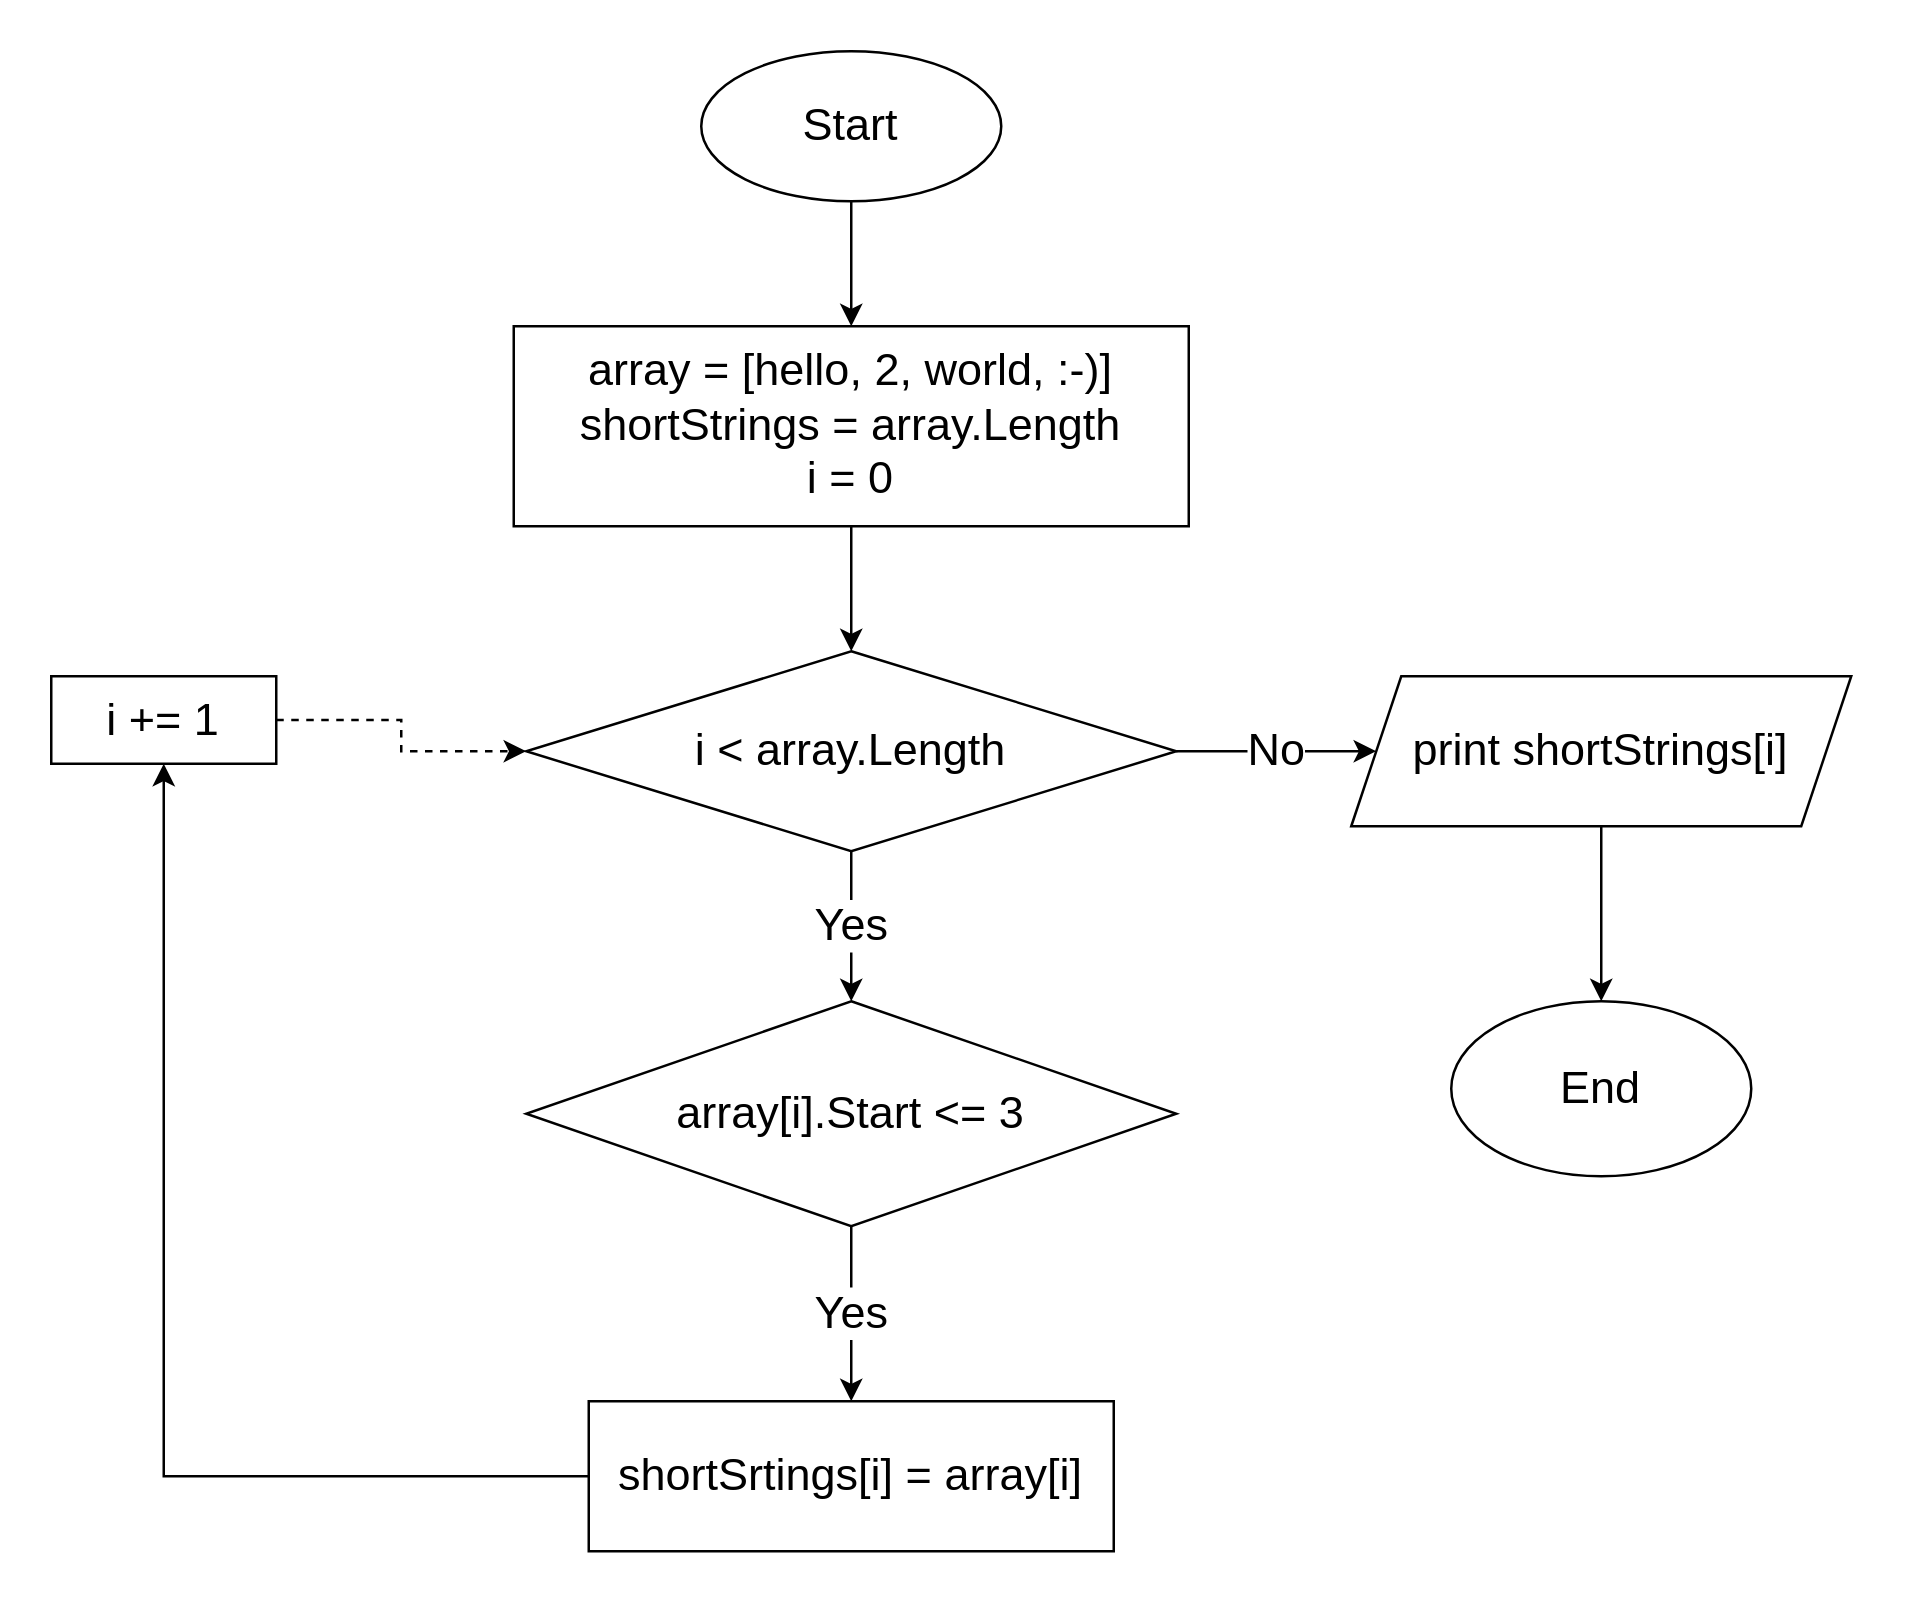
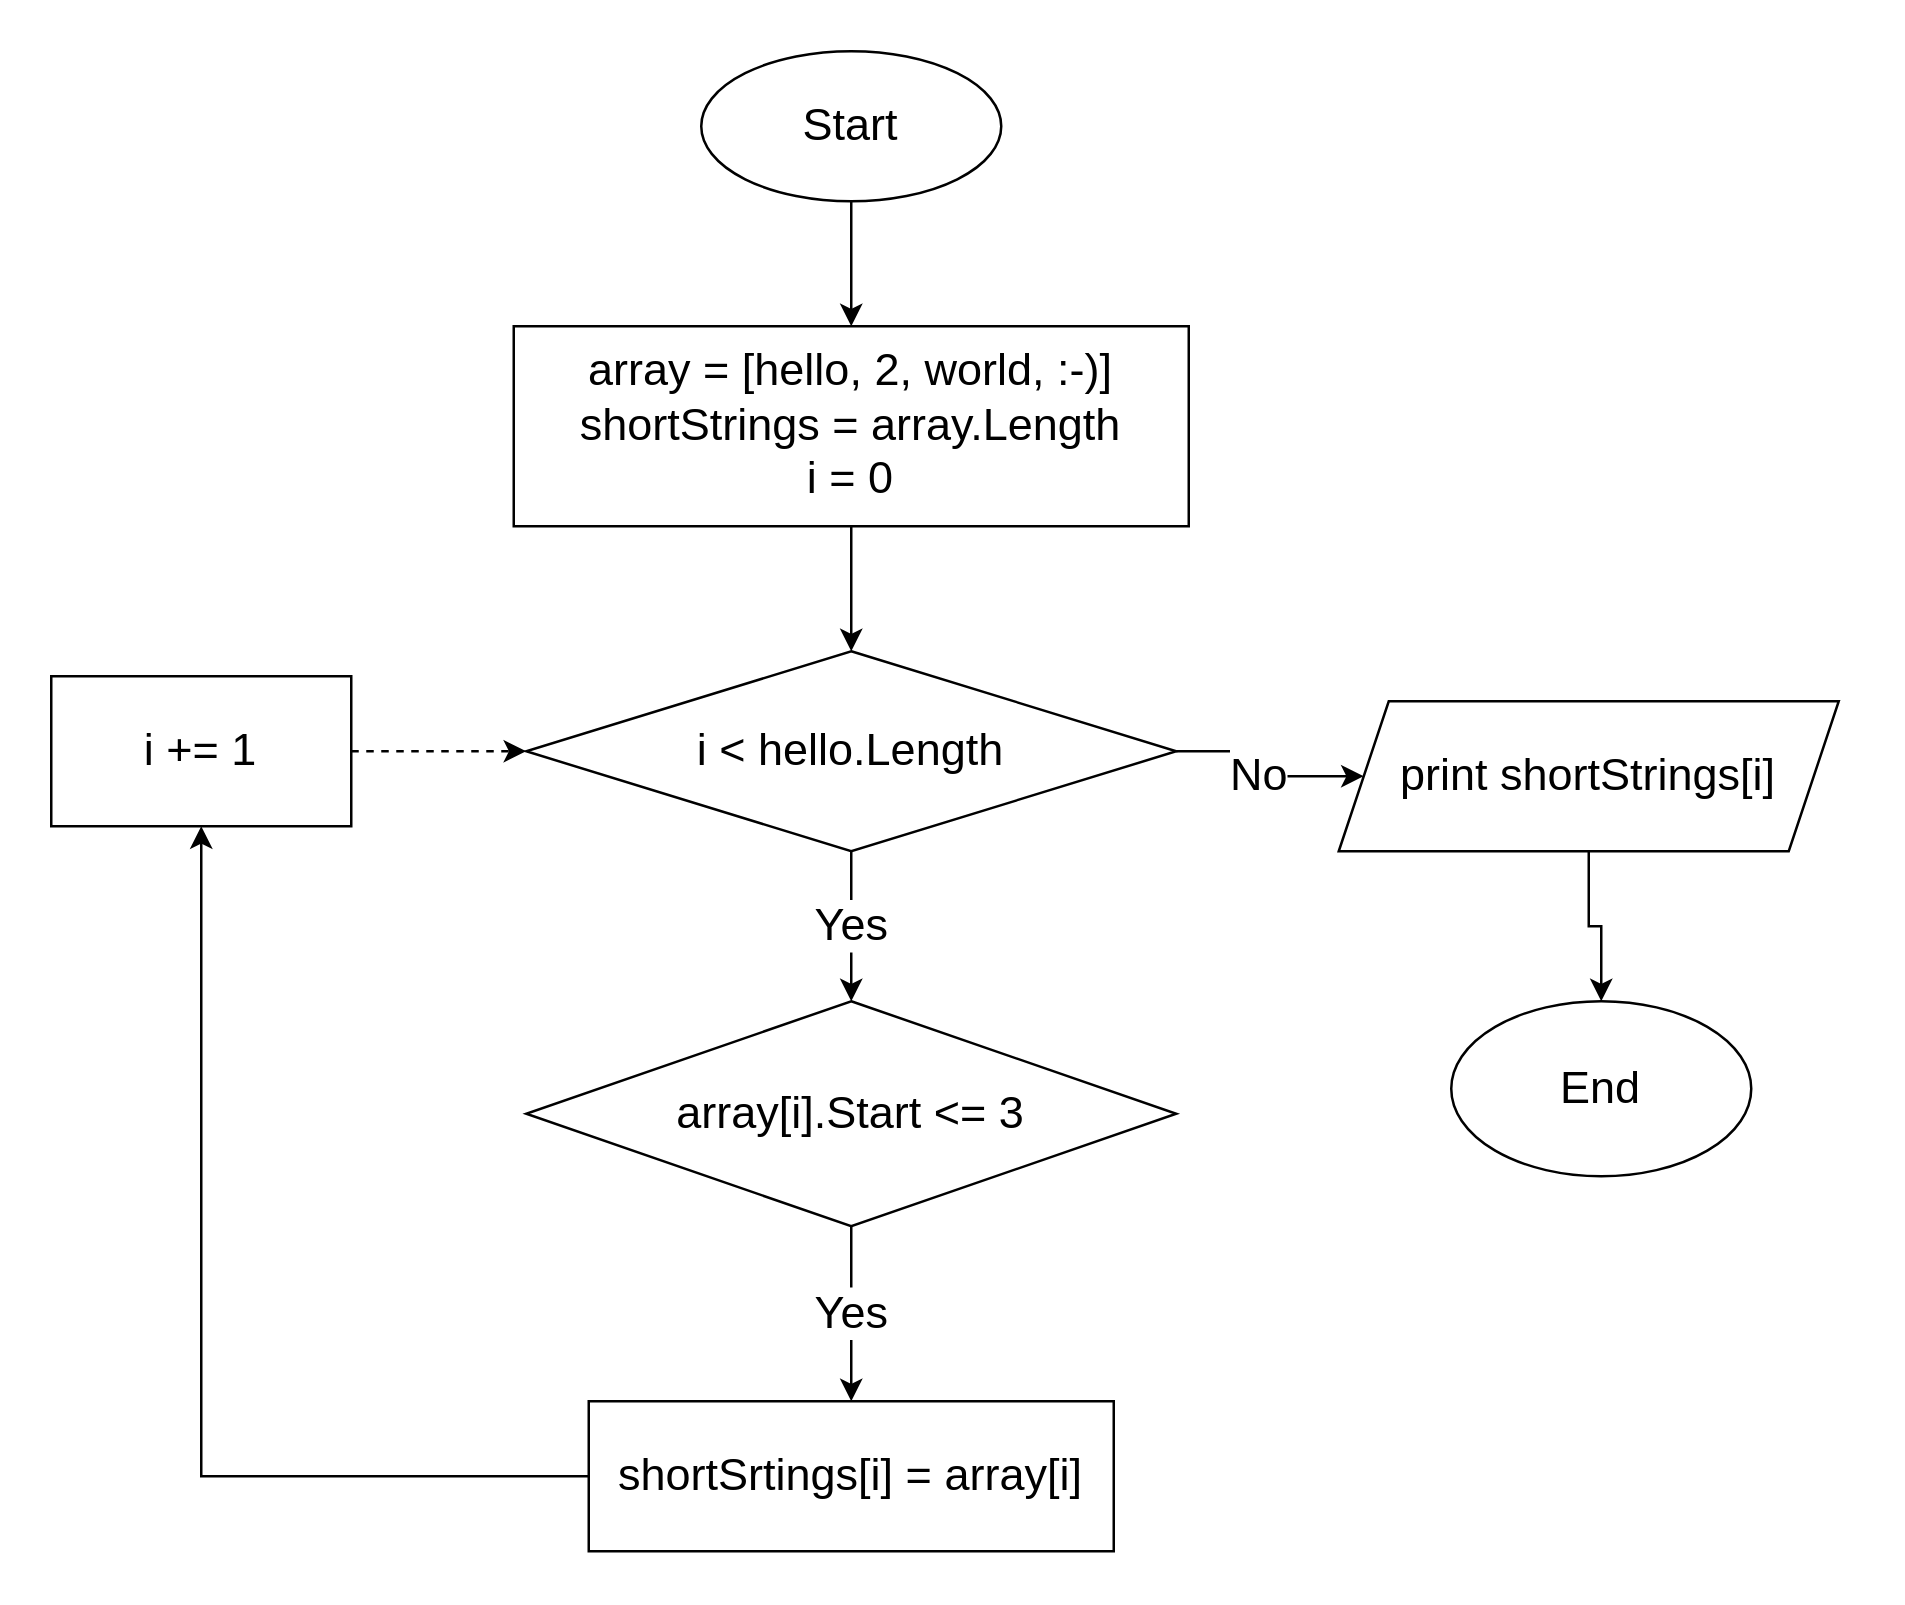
node "i += 1": size 225x88 -> 300x150
node "i < array.Length": label "i < array.Length" -> "i < hello.Length"
node "print shortStrings[i]": moved (1601, 751) -> (1589, 776)
